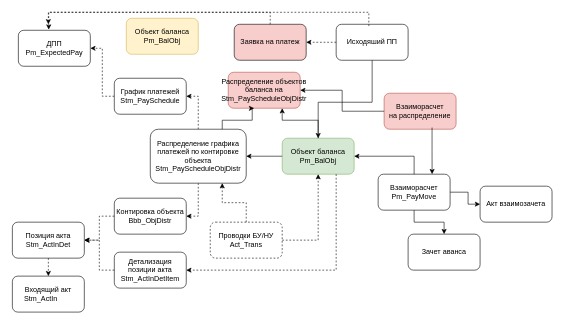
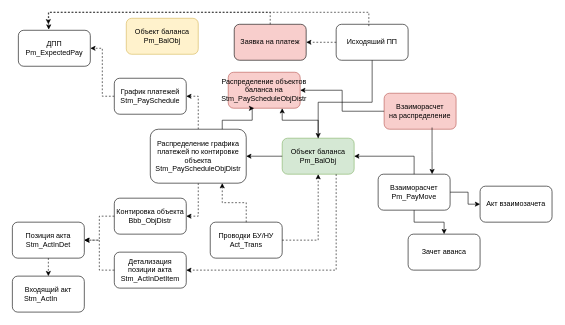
node "Проводки БУ/НУ Асt_Trans": style dashed -> solid
